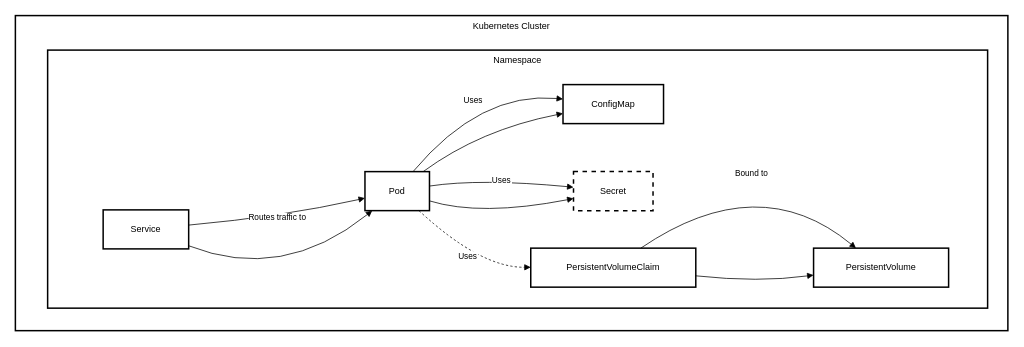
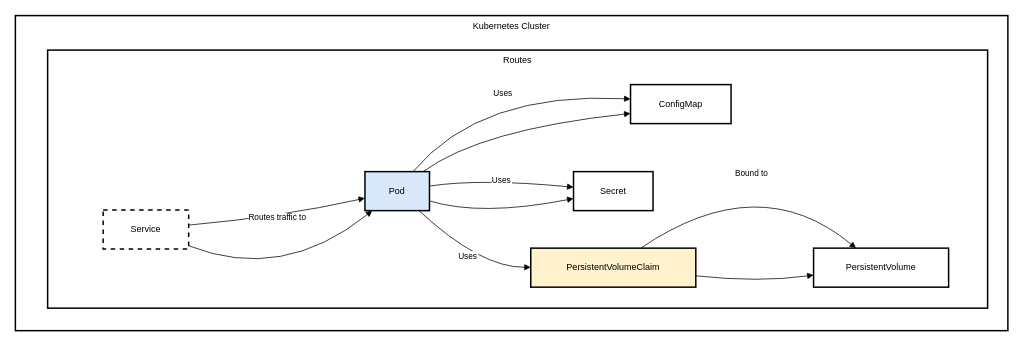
node "Namespace": label "Namespace" -> "Routes"
node "ConfigMap": moved (613, 104) -> (681, 104)
node "Pod": fillcolor #ffffff -> #dae8fc
node "Secret": style dashed -> solid
node "Service": style solid -> dashed
edge "Pod" -> "PersistentVolumeClaim": style dashed -> solid
node "PersistentVolumeClaim": fillcolor #ffffff -> #fff2cc
